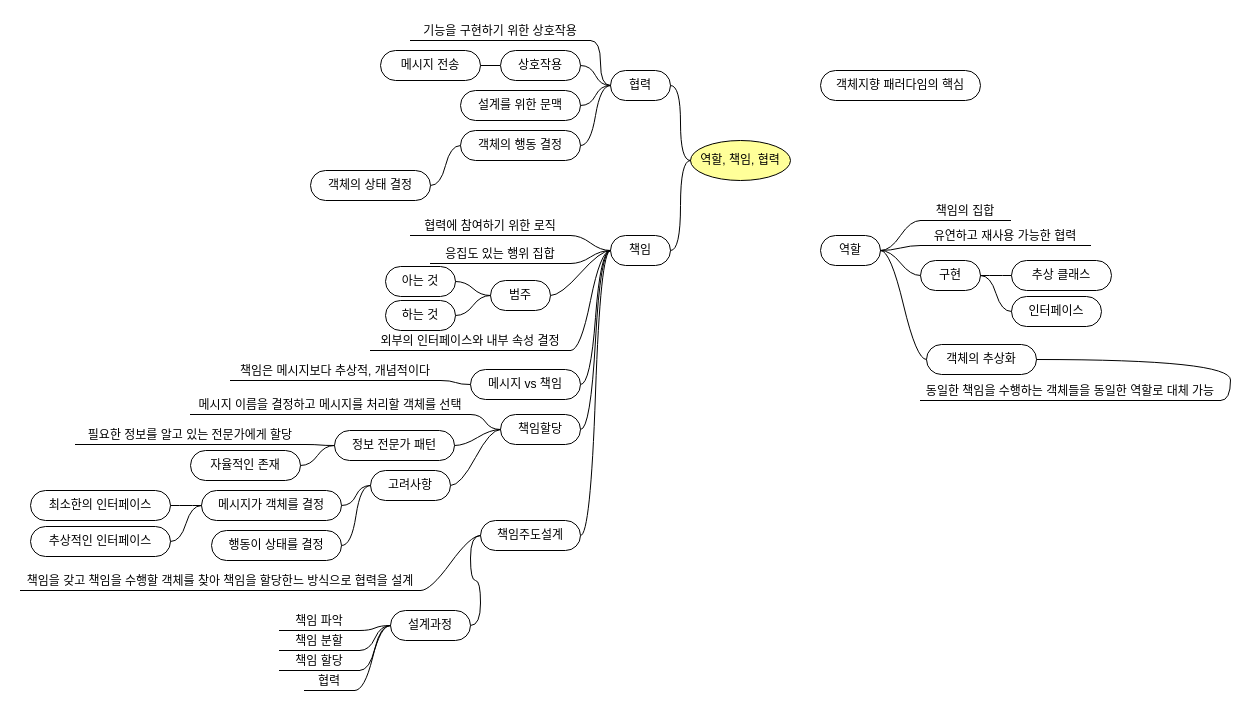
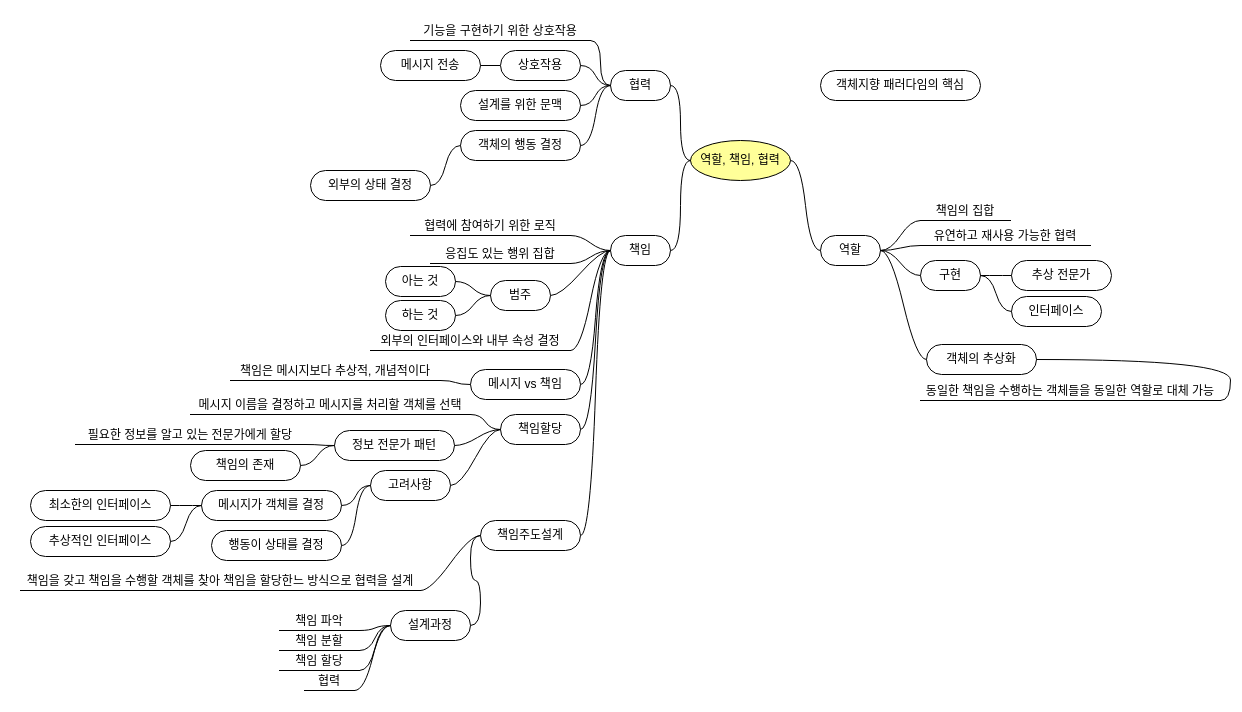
node "객체의 상태 결정": label "객체의 상태 결정" -> "외부의 상태 결정"
edge "역할, 책임, 협력" -- "역할": added
node "추상 클래스": label "추상 클래스" -> "추상 전문가"
node "자율적인 존재": label "자율적인 존재" -> "책임의 존재"
